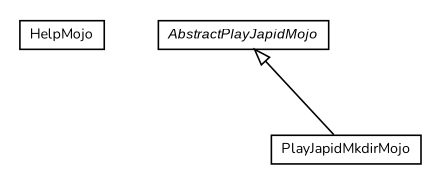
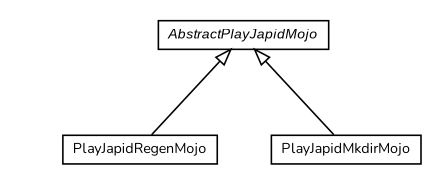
node "HelpMojo": removed
node "PlayJapidRegenMojo": added
